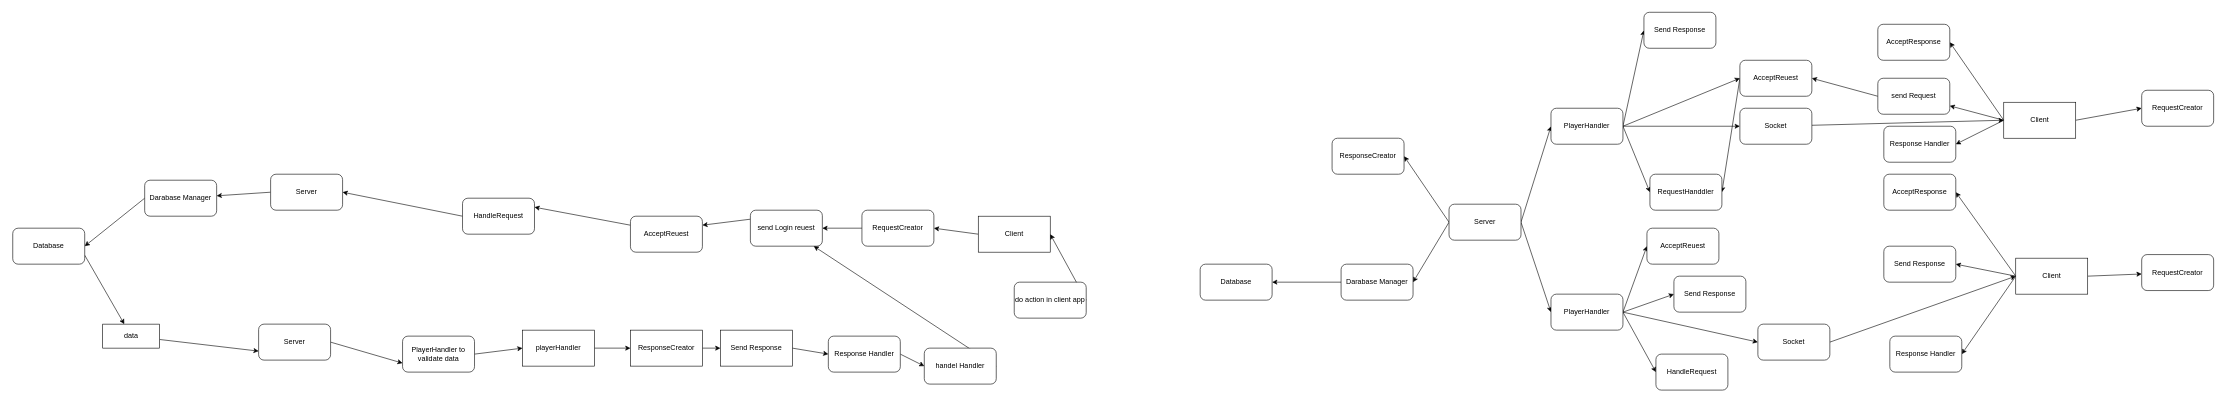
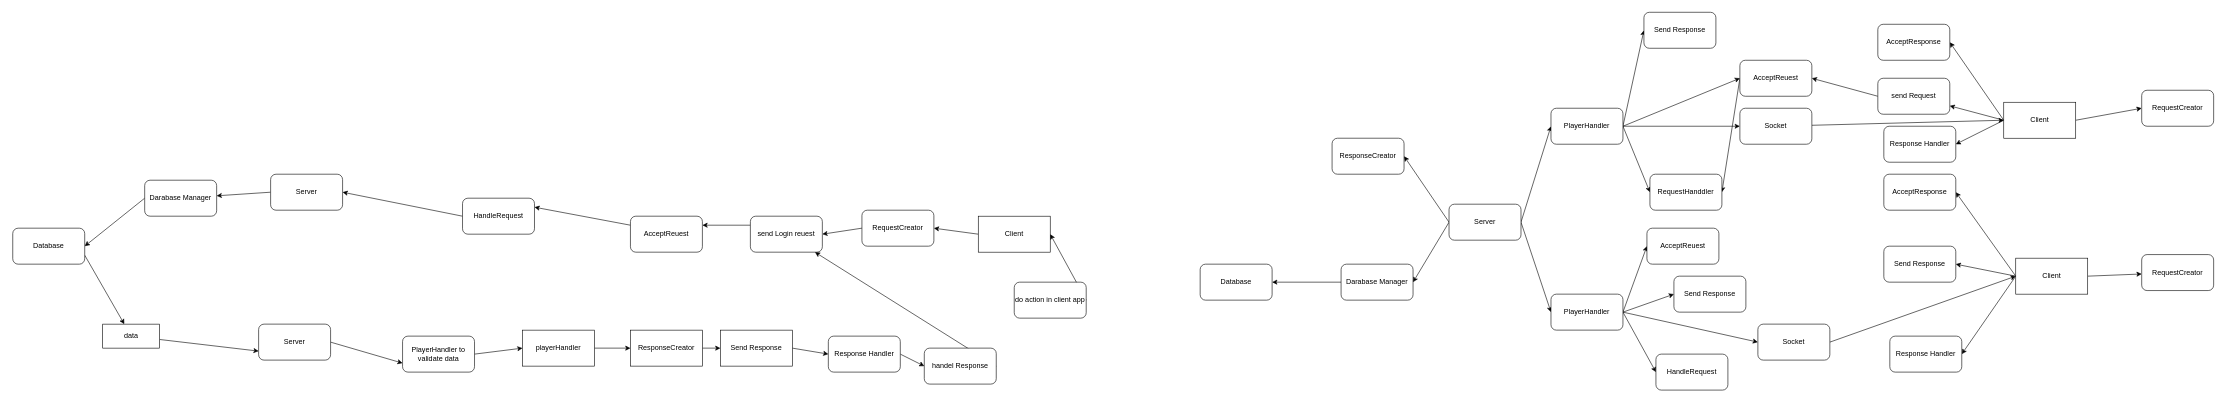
node "send Login reuest": moved (786, 228) -> (786, 234)
node "handel Handler": label "handel Handler" -> "handel Response"
